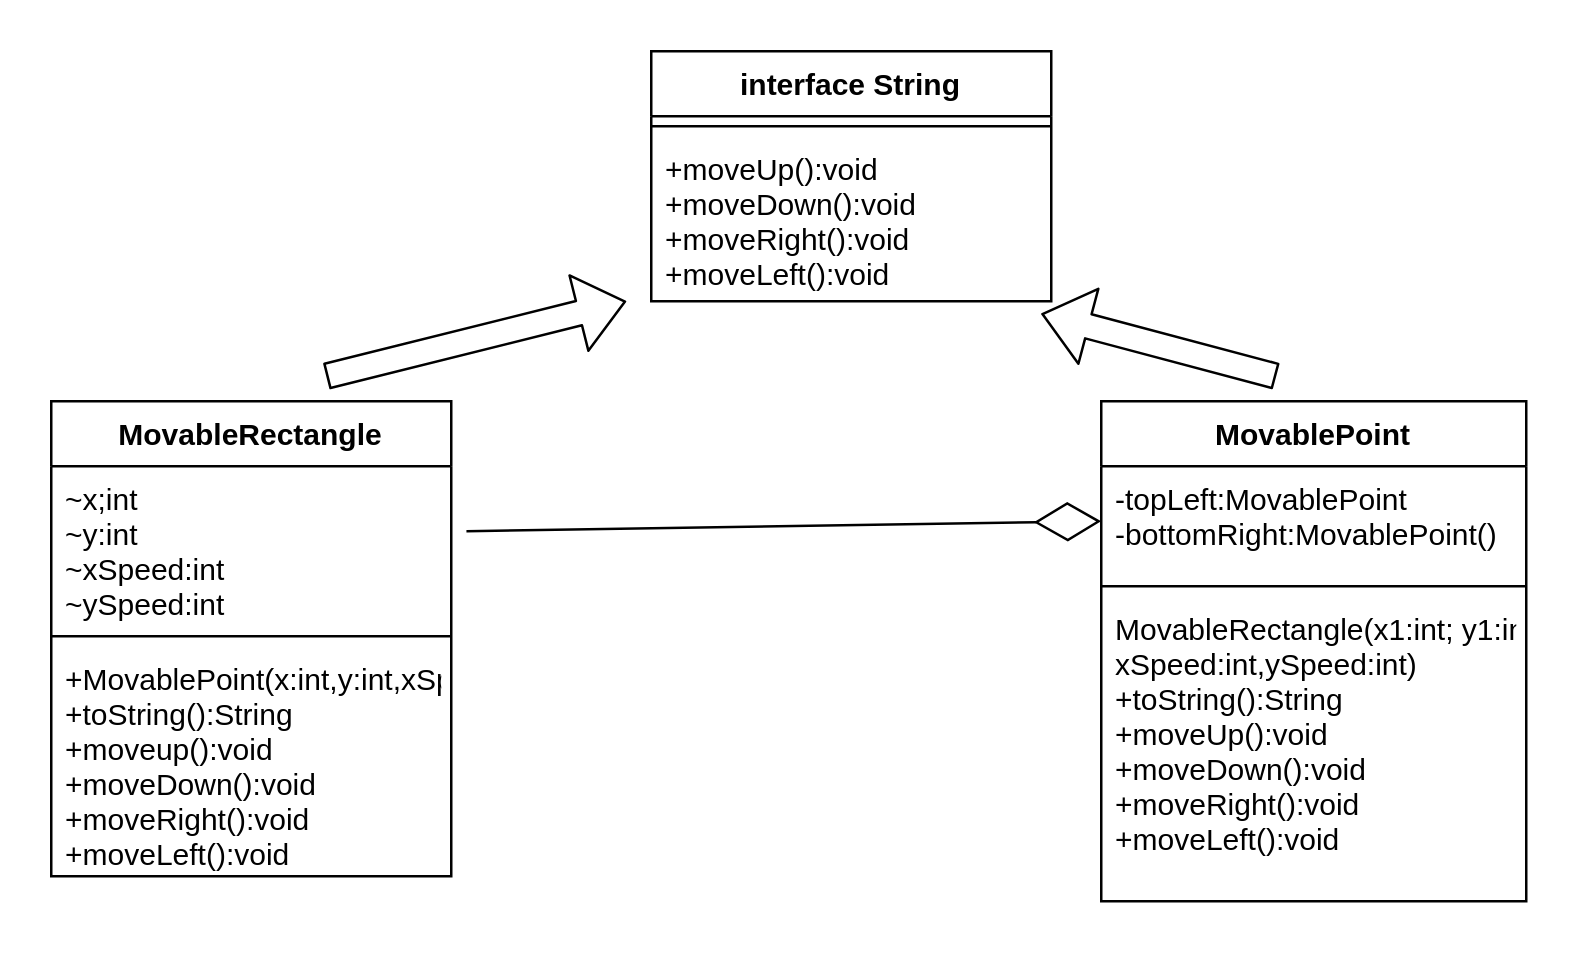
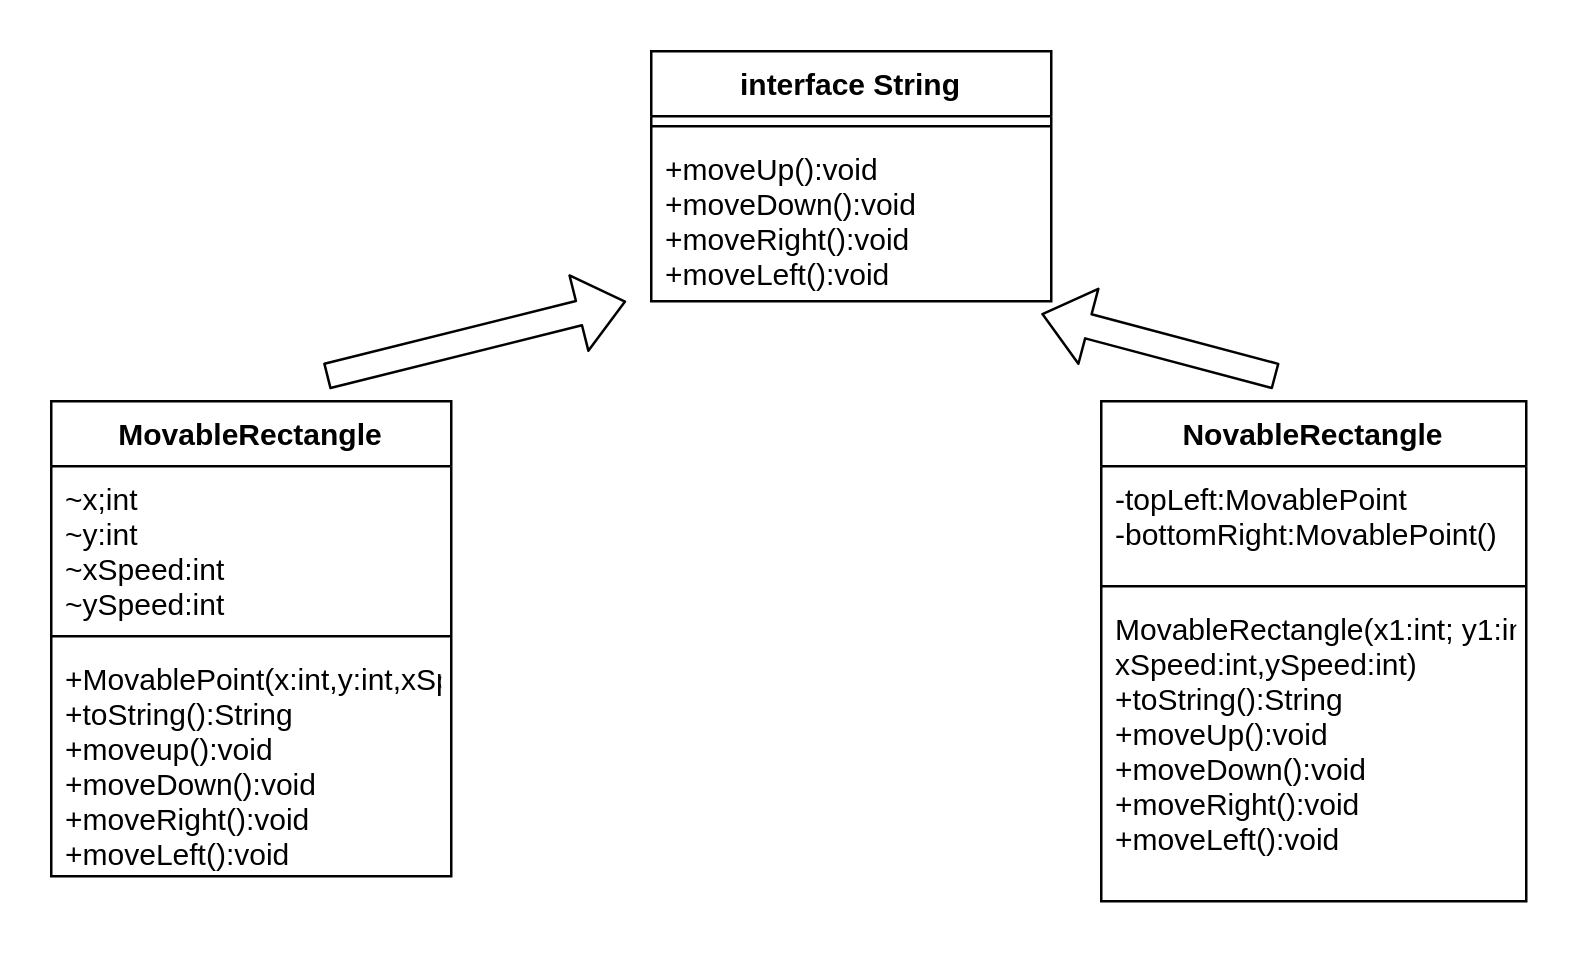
node "MovablePoint": label "MovablePoint" -> "NovableRectangle"
edge "~x;int ~y:int ~xSpeed:int ~ySpeed:int" -> "-topLeft:MovablePoint -bottomRight:MovablePoint()": removed
